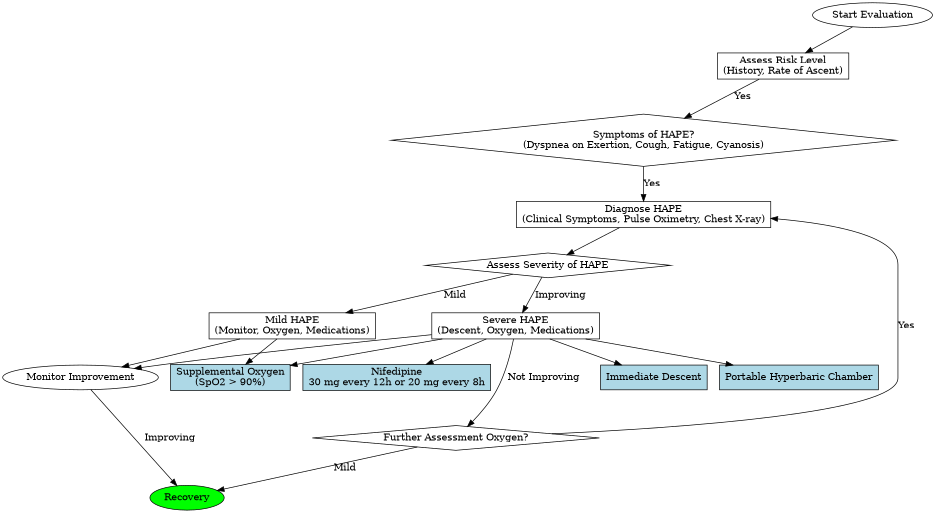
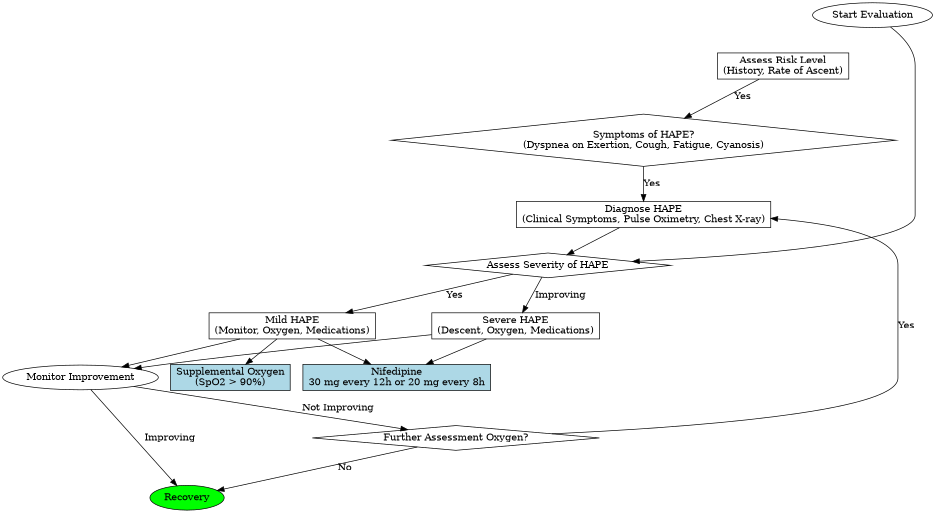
edge "Start Evaluation" -> "Assess Risk Level (History, Rate of Ascent)": now "Start Evaluation" -> "Assess Severity of HAPE"
edge "Assess Severity of HAPE" -> "Mild HAPE (Monitor, Oxygen, Medications)": label "Mild" -> "Yes"
edge "Mild HAPE (Monitor, Oxygen, Medications)" -> "Nifedipine 30 mg every 12h or 20 mg every 8h": added
edge "Severe HAPE (Descent, Oxygen, Medications)" -> "Supplemental Oxygen (SpO2 > 90%)": removed
node "Immediate Descent": removed
node "Portable Hyperbaric Chamber": removed
edge "Severe HAPE (Descent, Oxygen, Medications)" -> "Further Assessment Oxygen?": now "Monitor Improvement" -> "Further Assessment Oxygen?"
edge "Further Assessment Oxygen?" -> "Recovery": label "Mild" -> "No"
